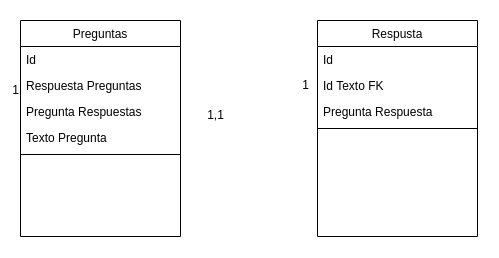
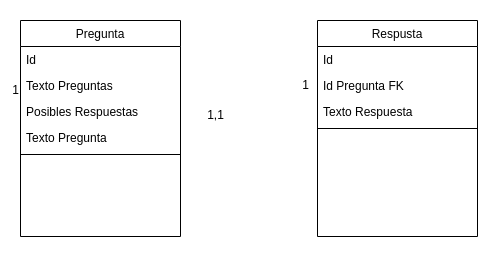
node "Preguntas": label "Preguntas" -> "Pregunta"
node "Respuesta Preguntas": label "Respuesta Preguntas" -> "Texto Preguntas"
node "Id Texto FK": label "Id Texto FK" -> "Id Pregunta FK"
node "Pregunta Respuestas": label "Pregunta Respuestas" -> "Posibles Respuestas"
node "Pregunta Respuesta": label "Pregunta Respuesta" -> "Texto Respuesta"
